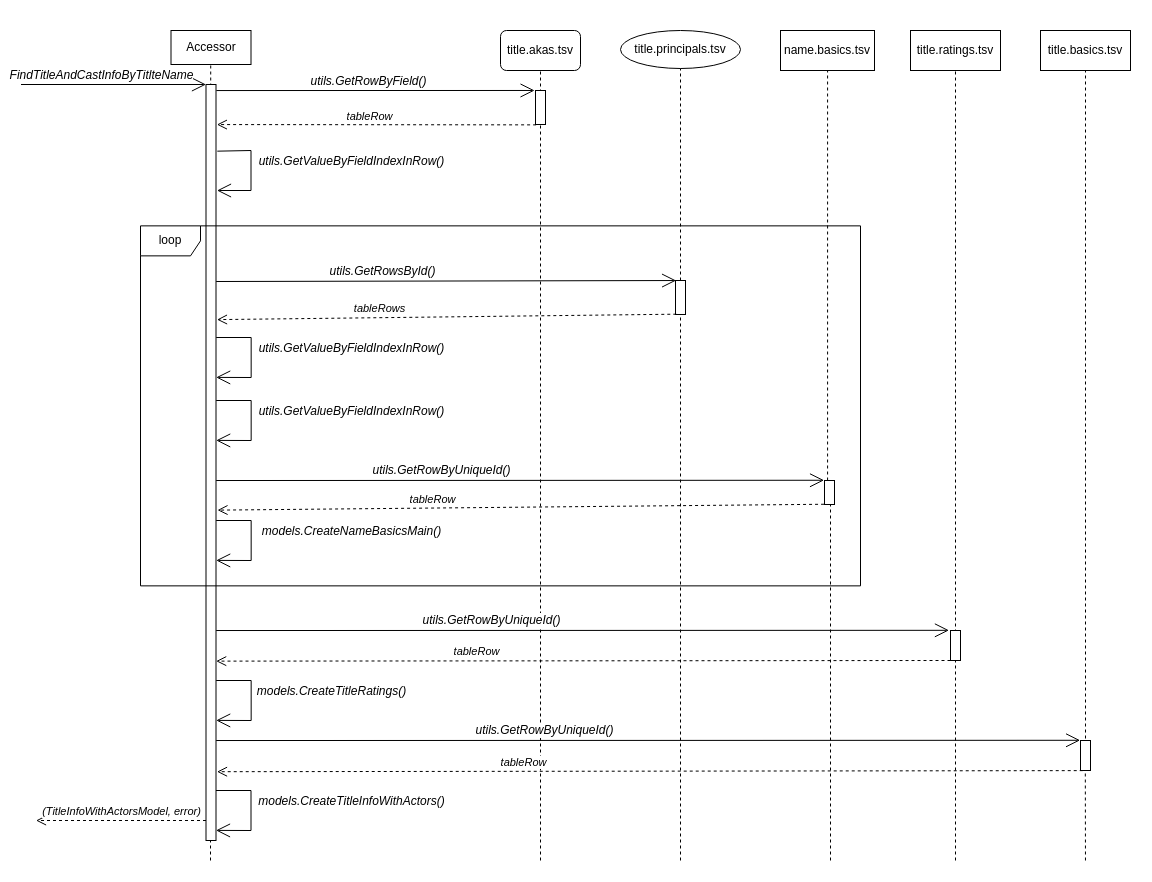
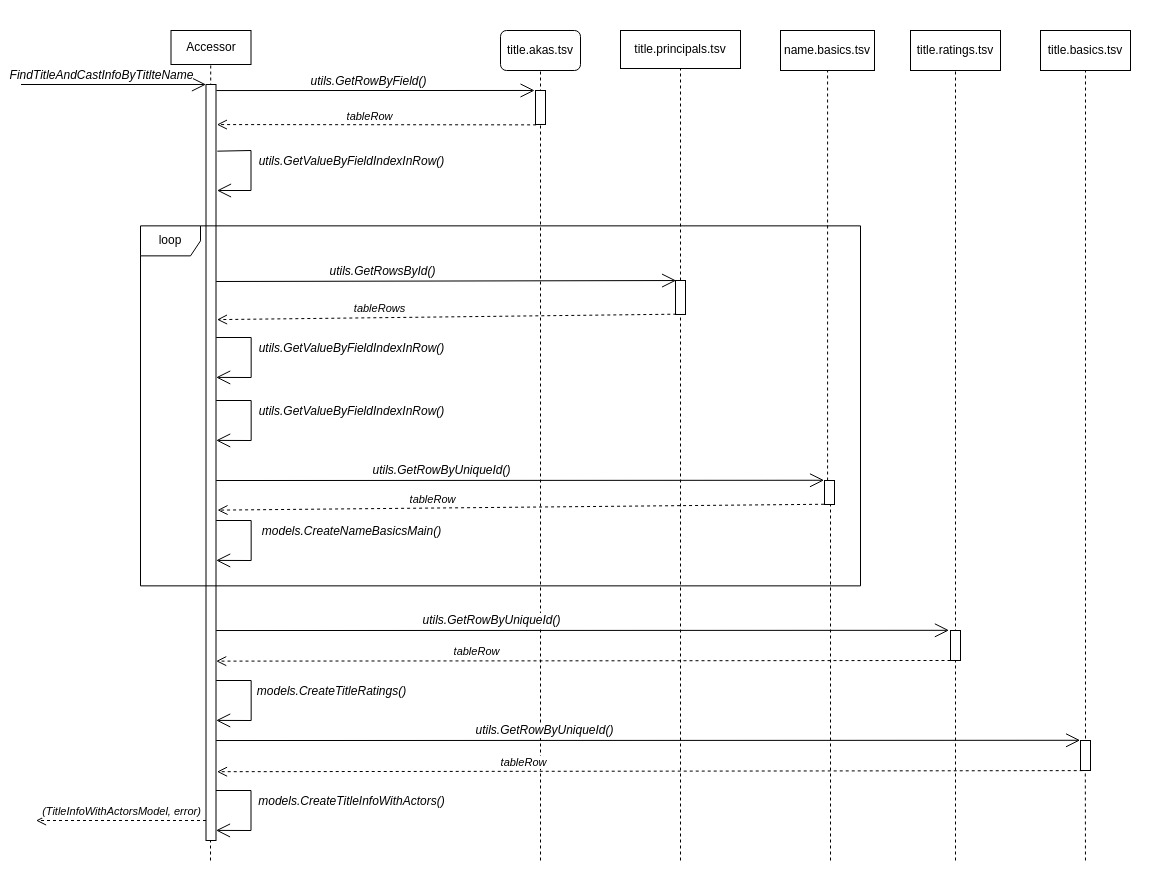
node "title.principals.tsv": shape ellipse -> rectangle
